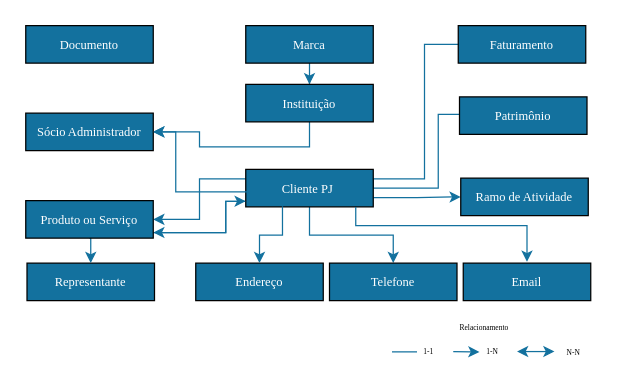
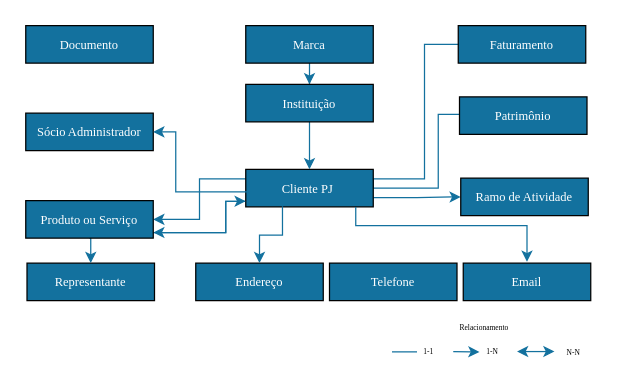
edge "Instituição" -> "Sócio Administrador": now "Instituição" -> "Cliente PJ"
edge "Cliente PJ" -> "Telefone": removed
